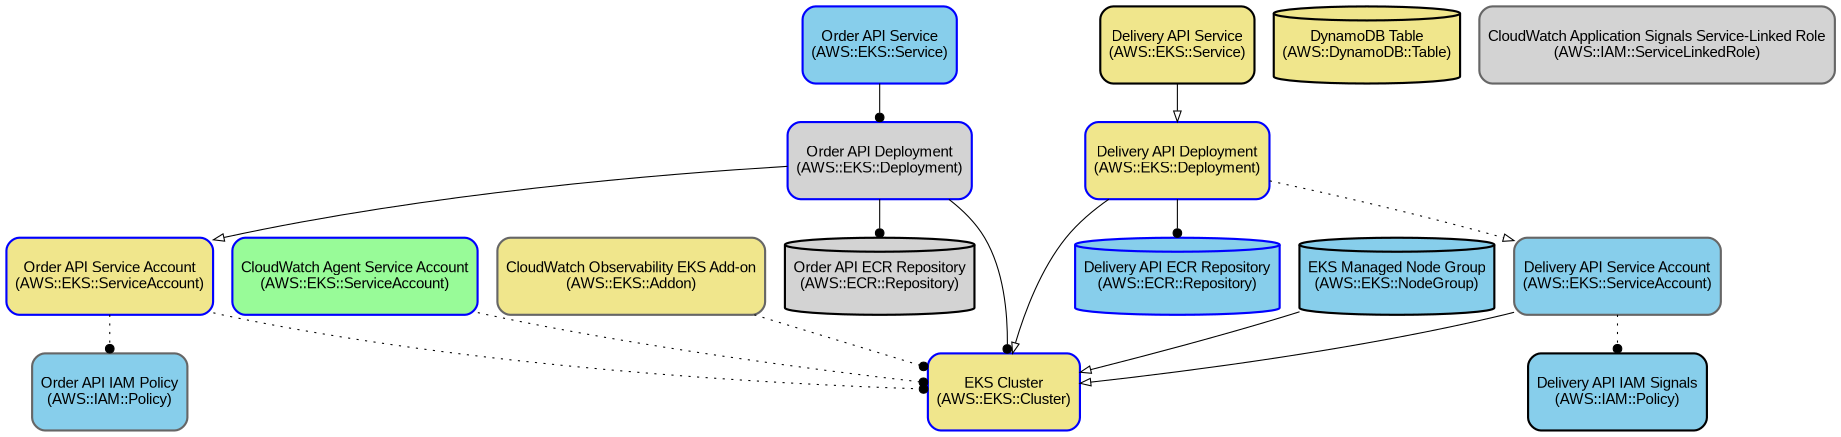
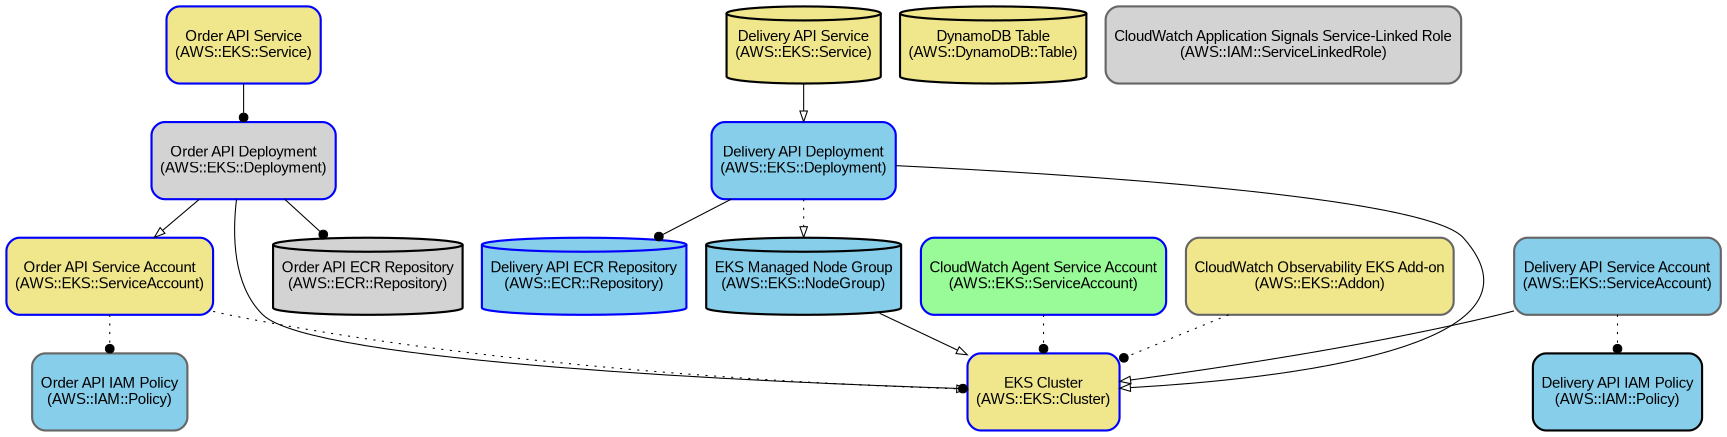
node "Order API Service (AWS::EKS::Service)": fillcolor skyblue -> khaki
node "Delivery API Service (AWS::EKS::Service)": shape box -> cylinder
node "Delivery API Deployment (AWS::EKS::Deployment)": fillcolor khaki -> skyblue
edge "Delivery API Deployment (AWS::EKS::Deployment)" -> "Delivery API Service Account (AWS::EKS::ServiceAccount)": now "Delivery API Deployment (AWS::EKS::Deployment)" -> "EKS Managed Node Group (AWS::EKS::NodeGroup)"
edge "Order API Service Account (AWS::EKS::ServiceAccount)" -> "EKS Cluster (AWS::EKS::Cluster)": arrowhead dot -> onormal
node "Delivery API IAM Signals (AWS::IAM::Policy)": label "Delivery API IAM Signals (AWS::IAM::Policy)" -> "Delivery API IAM Policy (AWS::IAM::Policy)"
